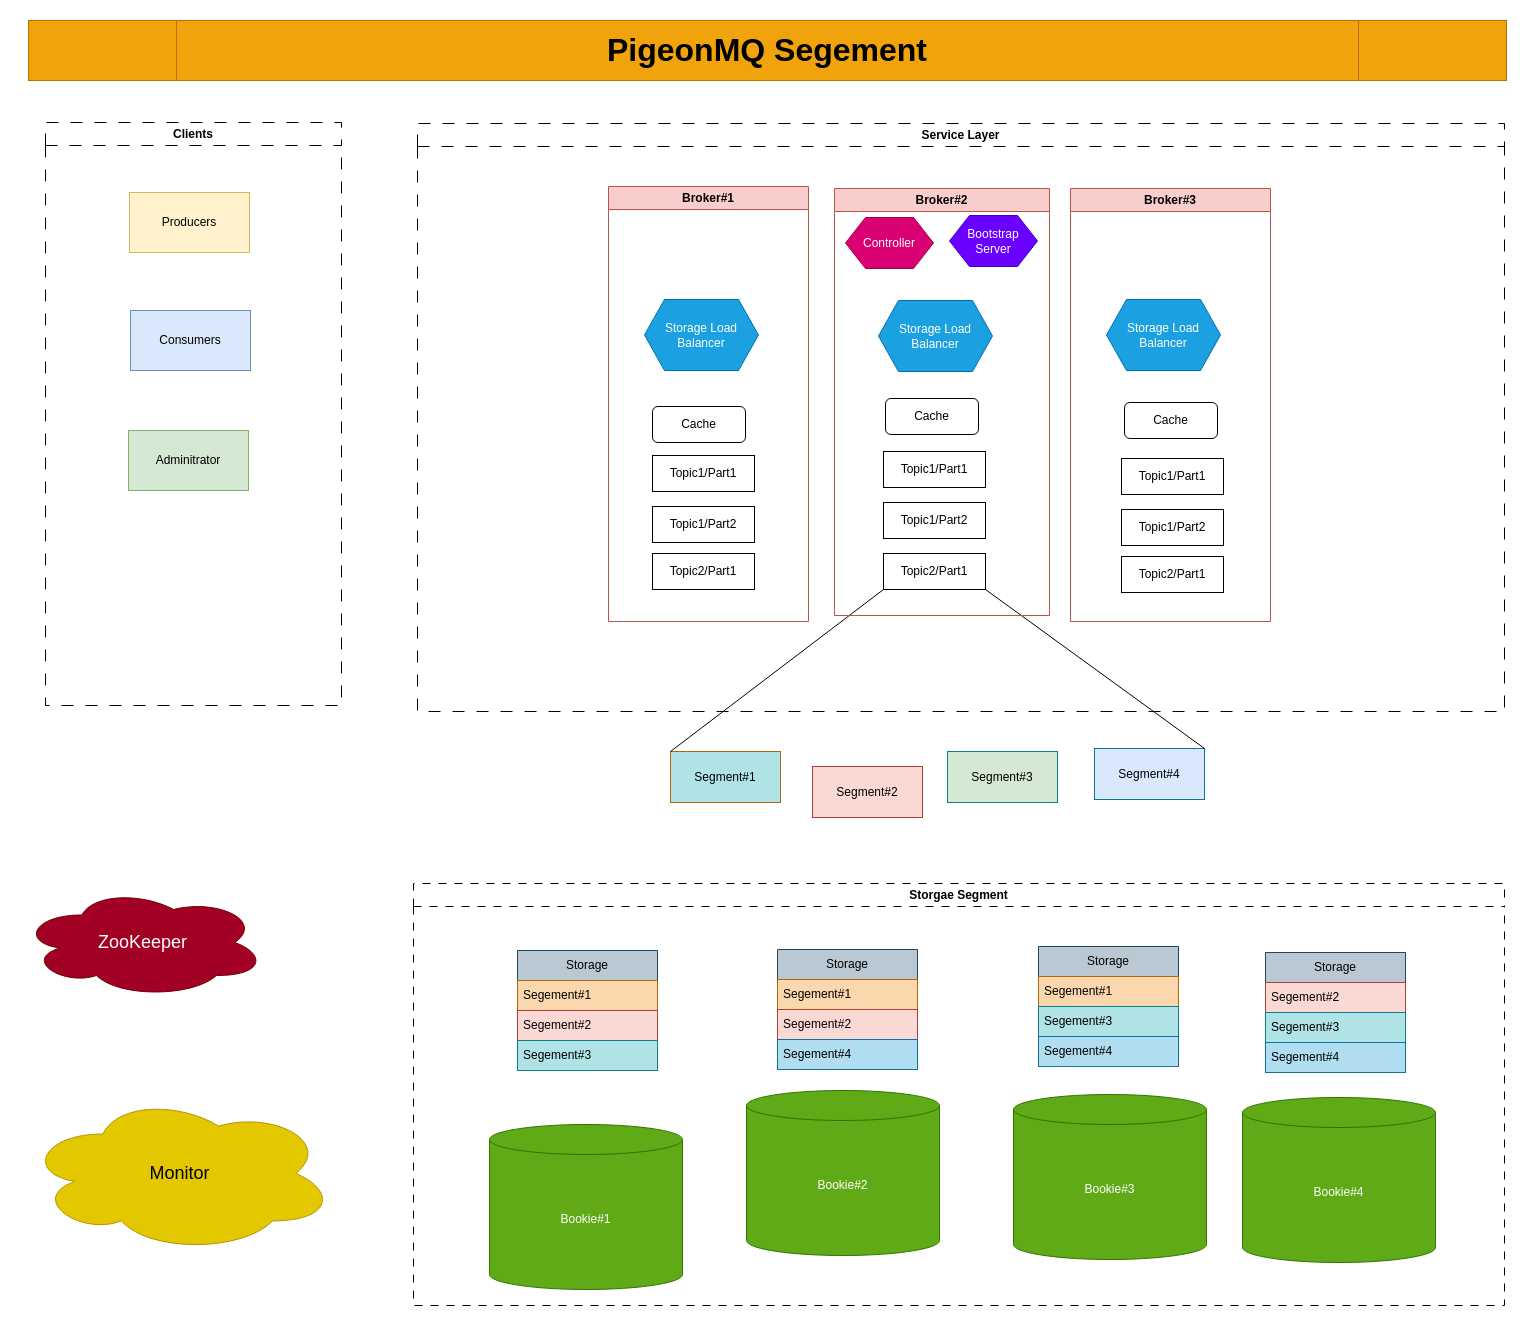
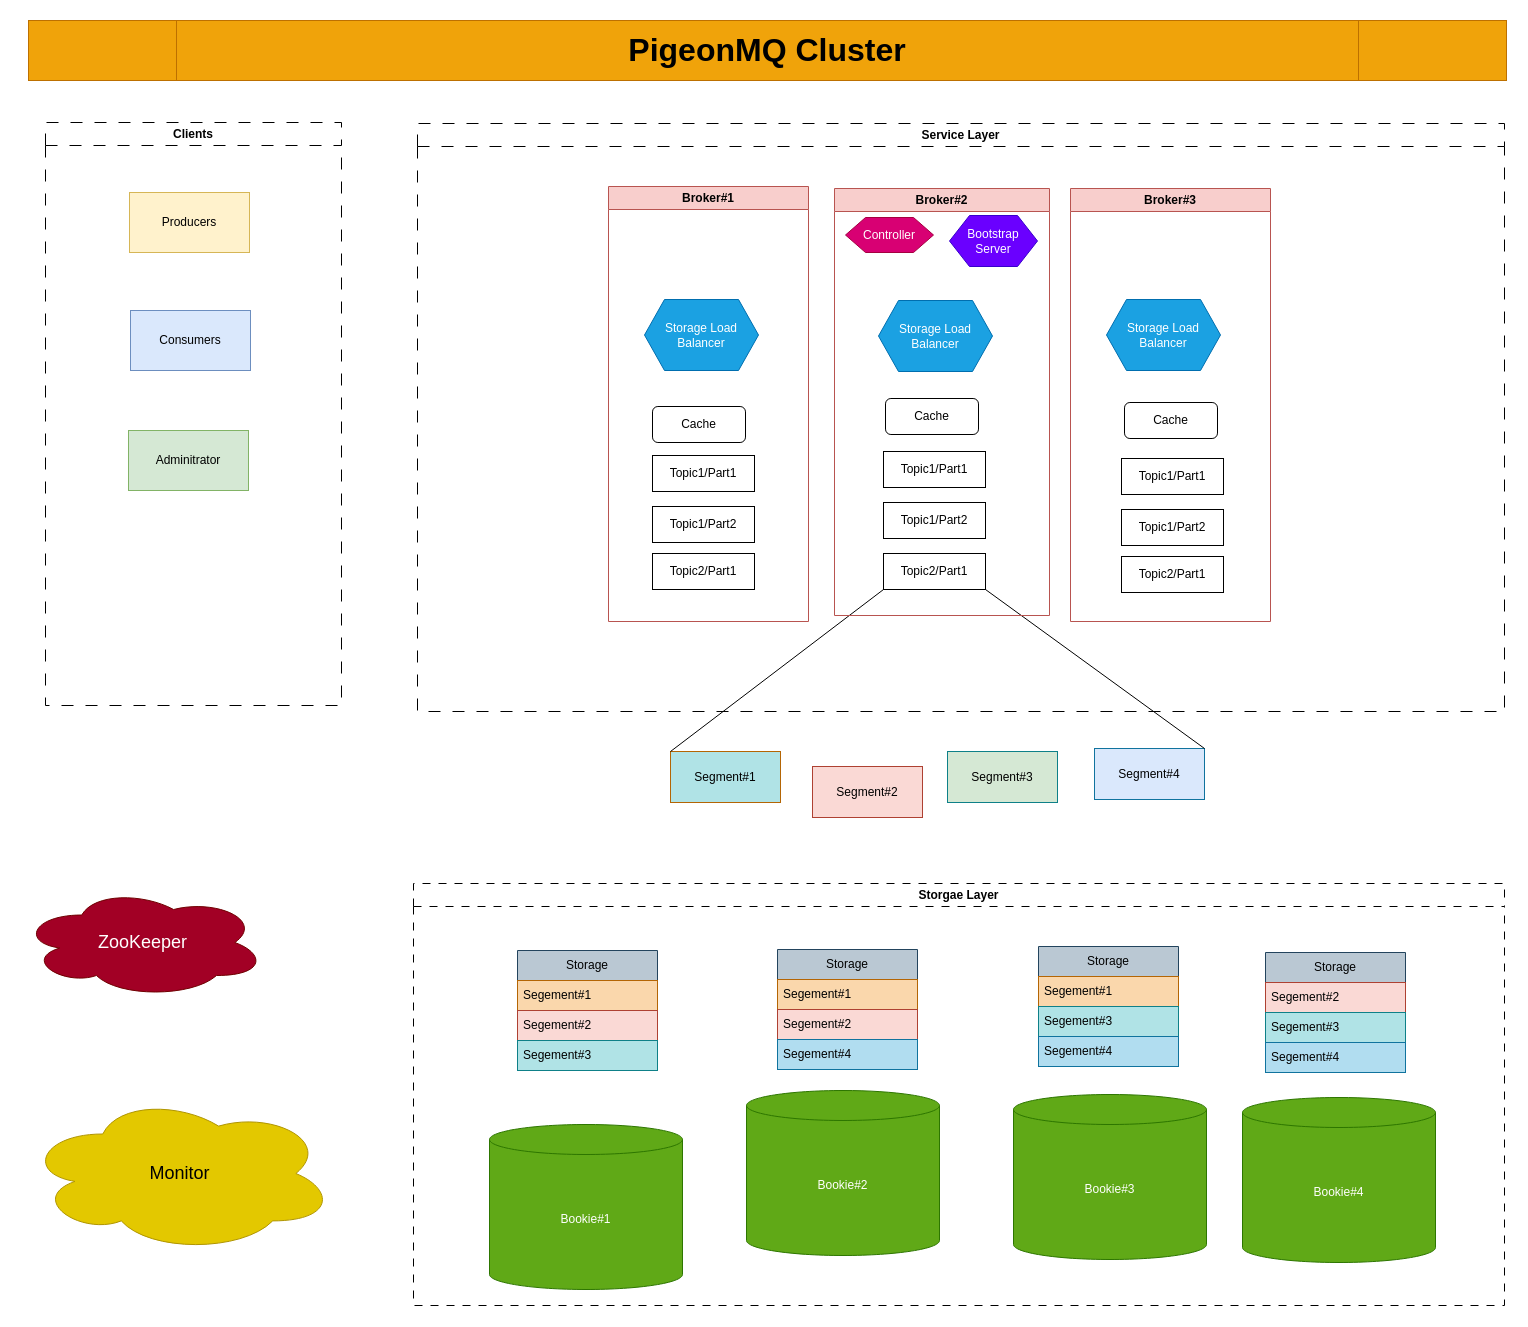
node "PigeonMQ Segement": label "PigeonMQ Segement" -> "PigeonMQ Cluster"
node "Controller": size 88x51 -> 88x35
node "Storgae Segment": label "Storgae Segment" -> "Storgae Layer"
